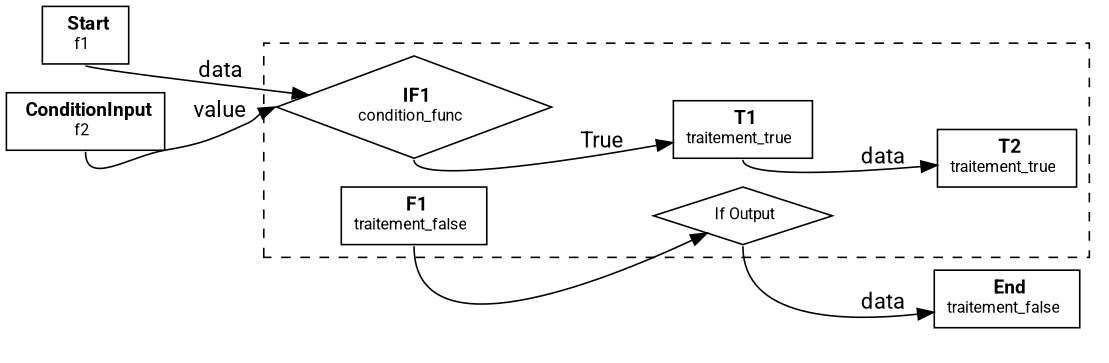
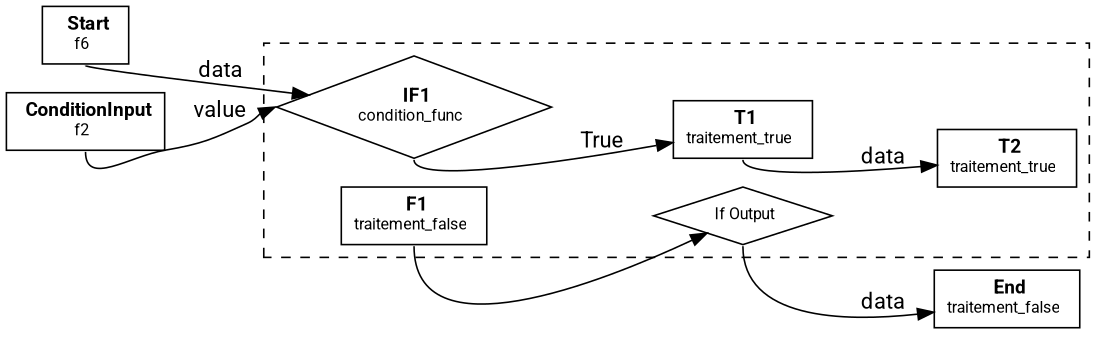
node "Start": text "f1" -> "f6"
